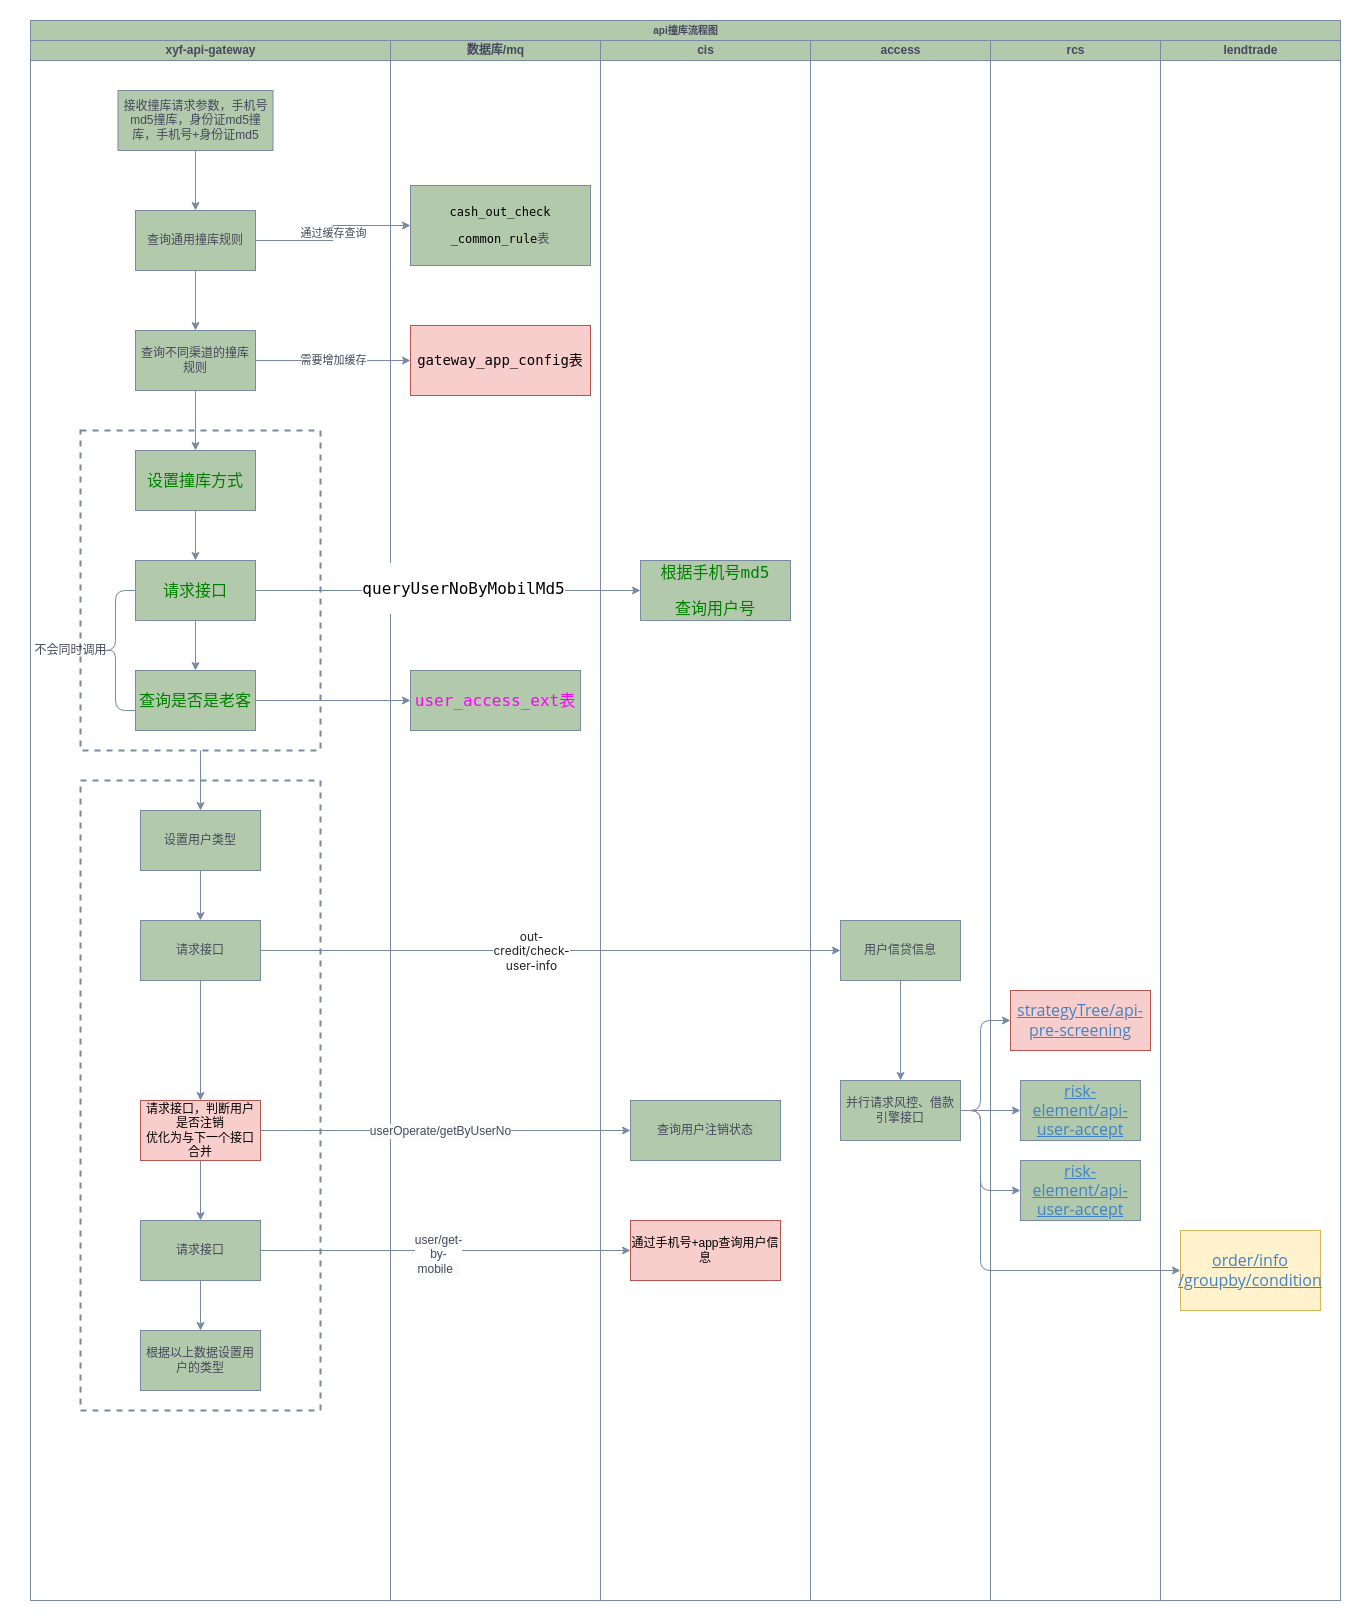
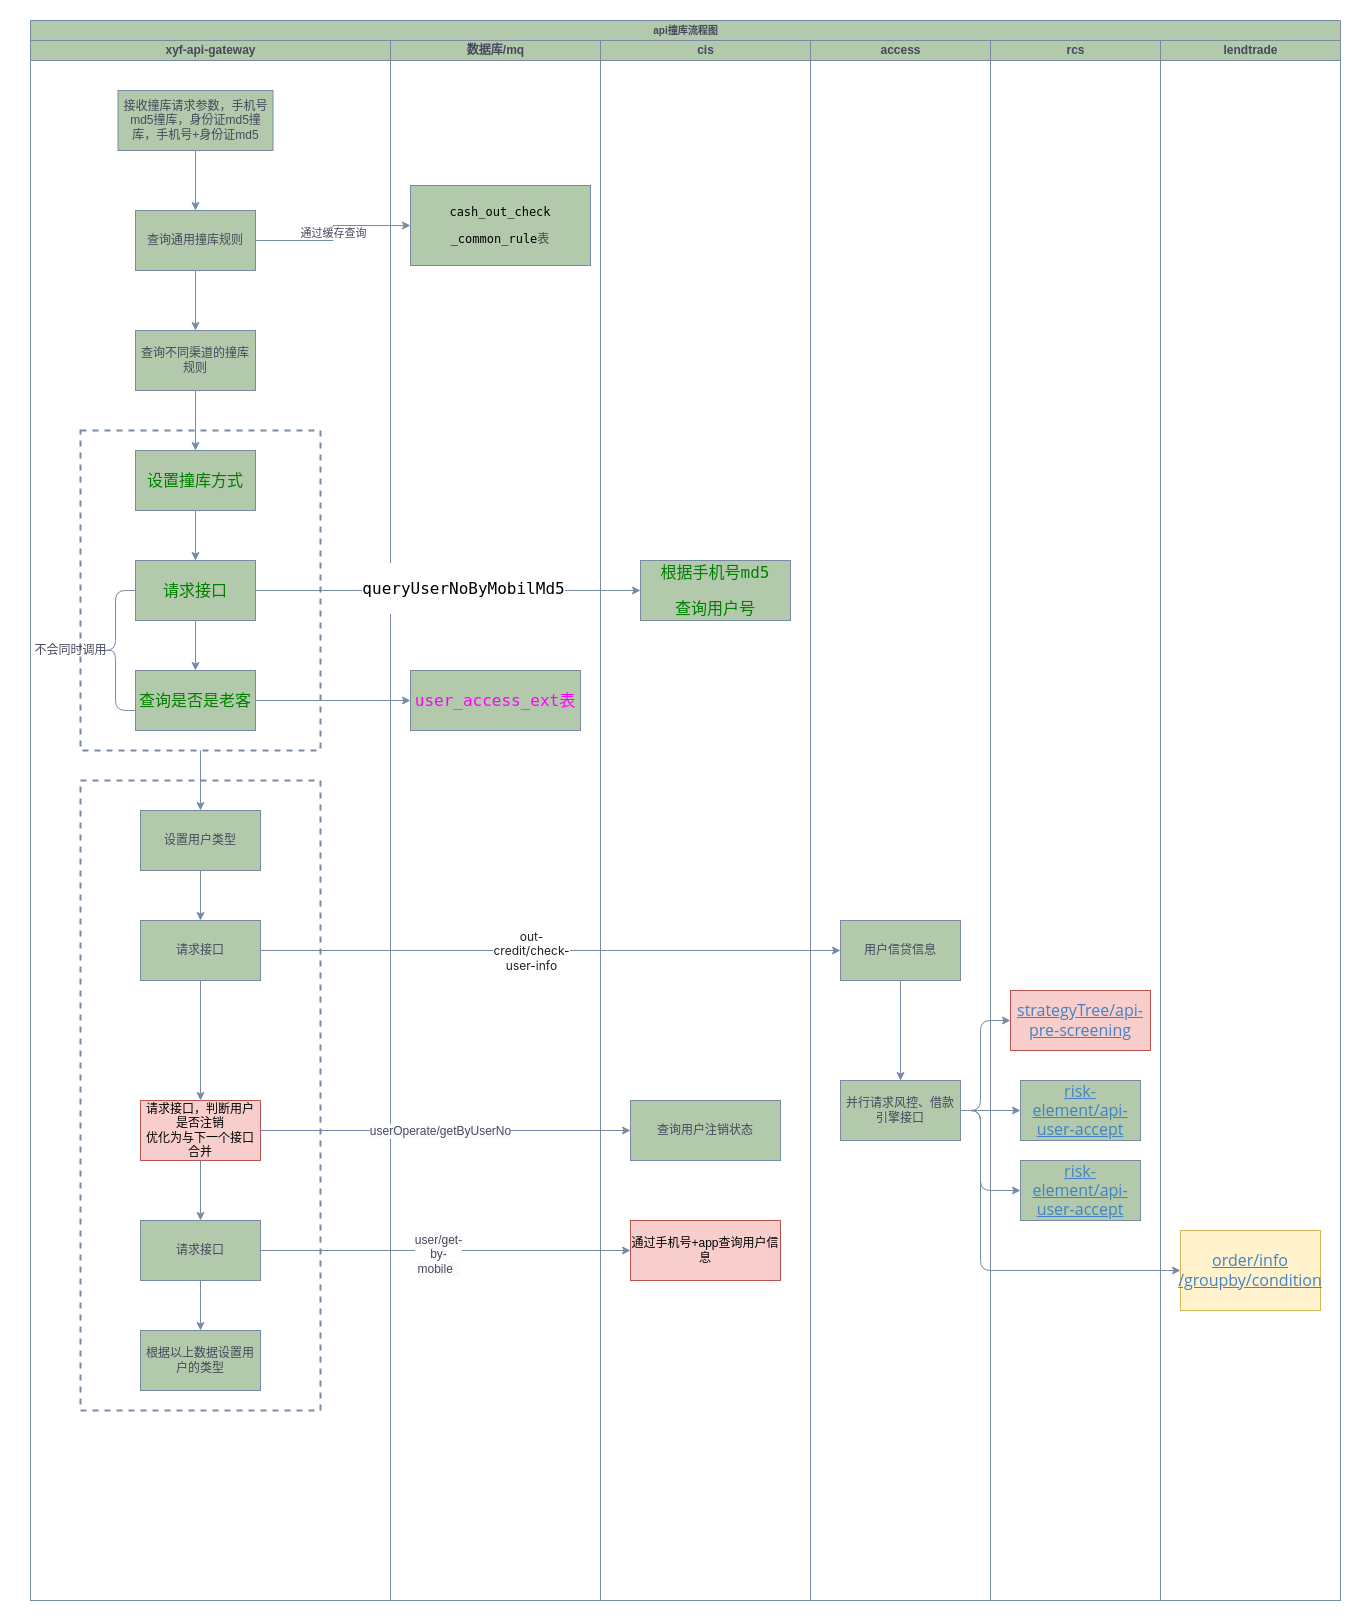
edge "查询不同渠道的撞库规则" -> "gateway_app_config表": removed, label "需要增加缓存"
node "gateway_app_config表": removed
